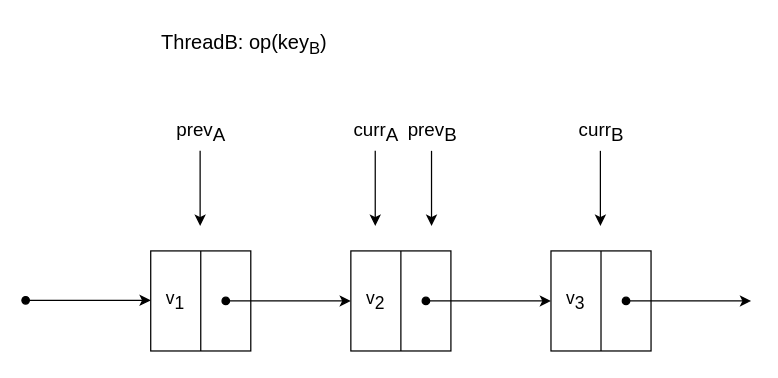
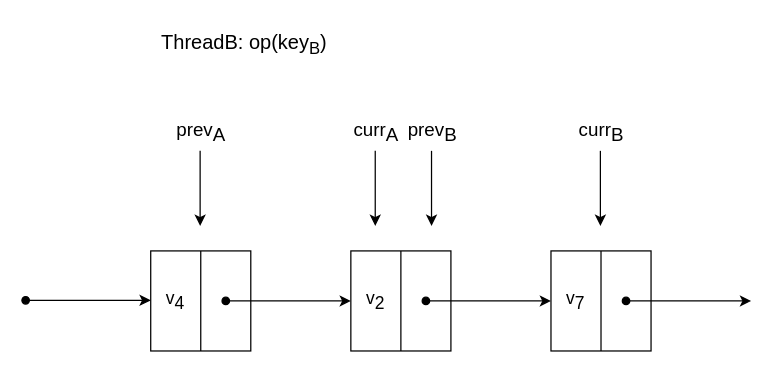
node "v1": label "v1" -> "v4"
node "v3": label "v3" -> "v7"
